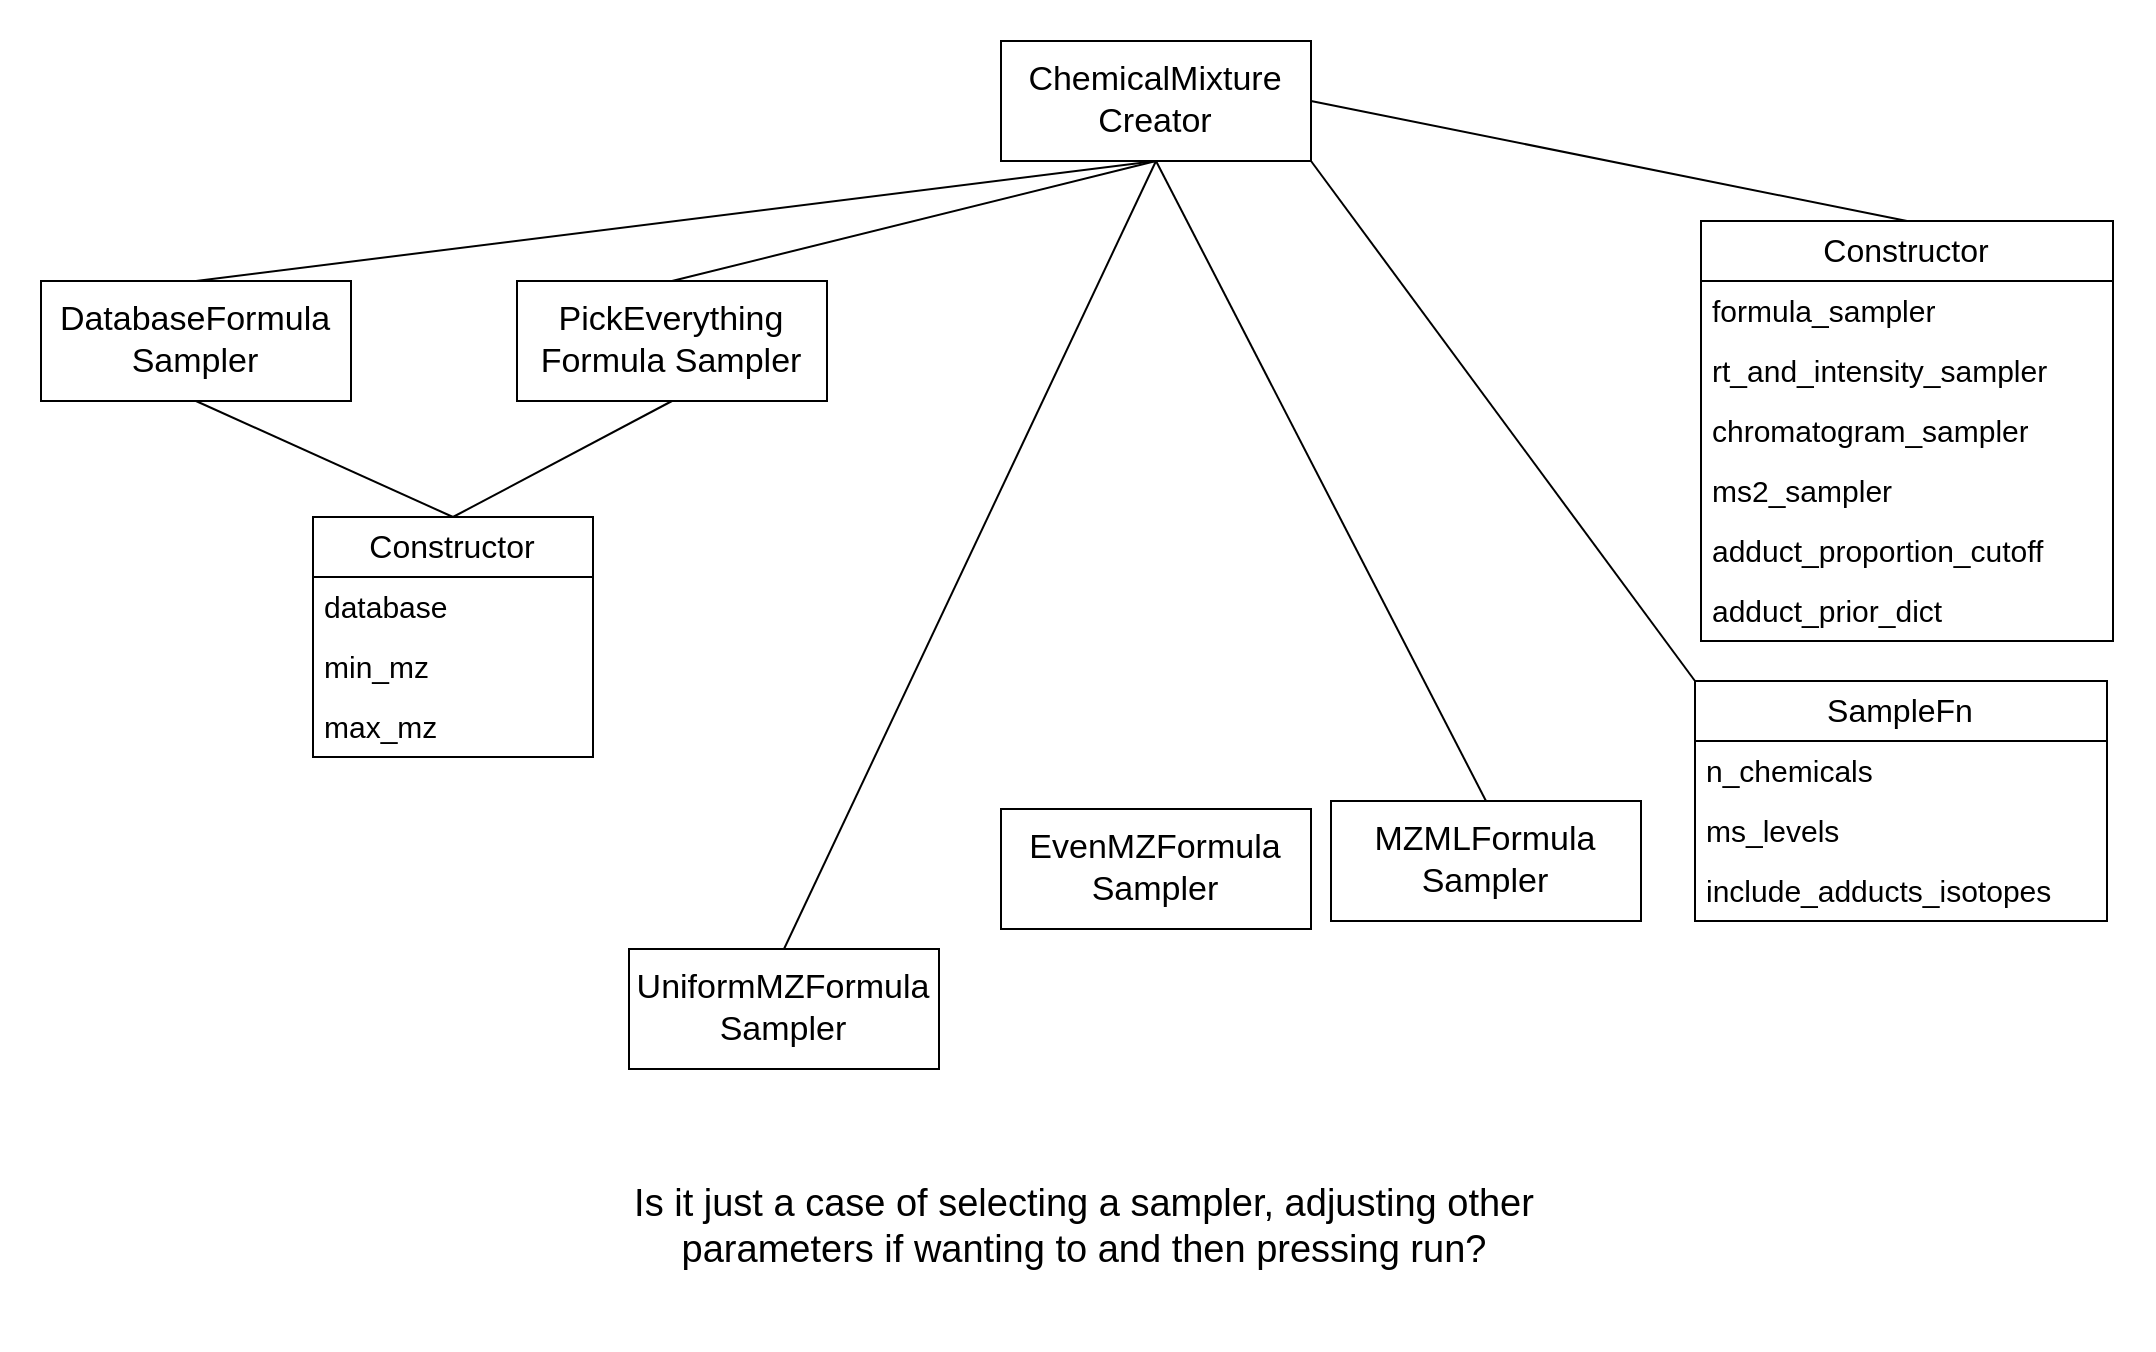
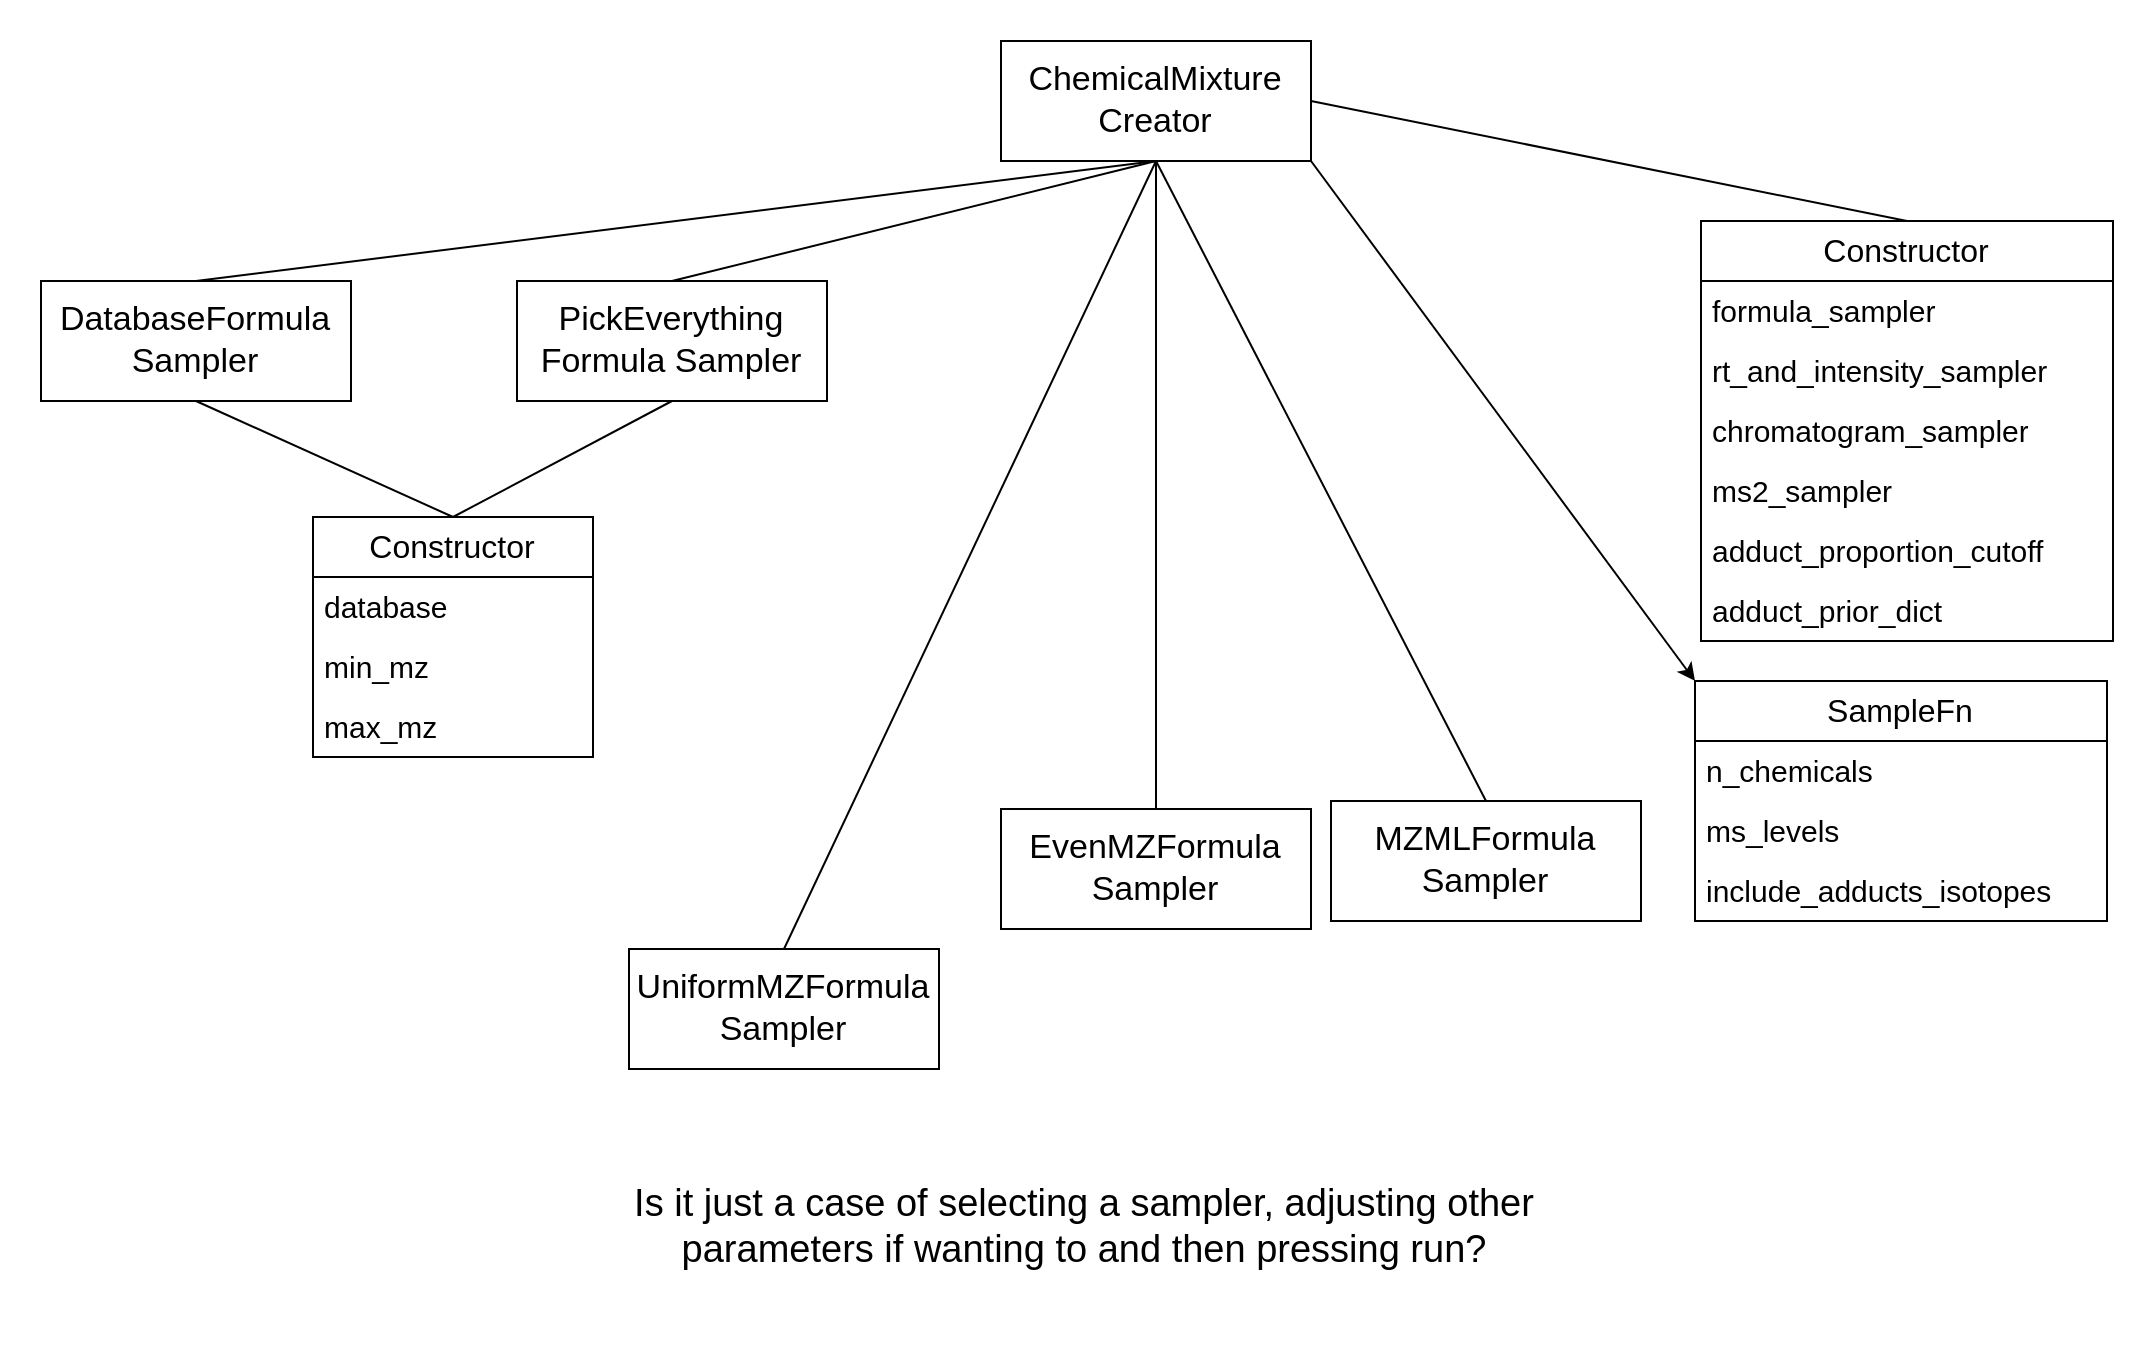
edge "ChemicalMixture Creator" -- "EvenMZFormula Sampler": added
edge "ChemicalMixture Creator" -- "SampleFn": arrowhead none -> classic
